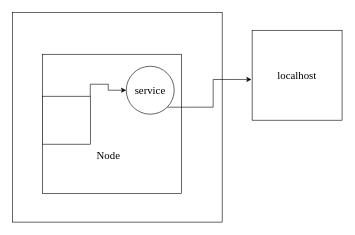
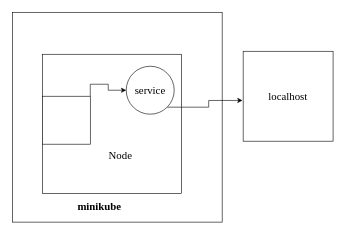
node "localhost": moved (297, 75) -> (288, 96)
node "Node": moved (108, 156) -> (120, 156)
node "minikube": added
